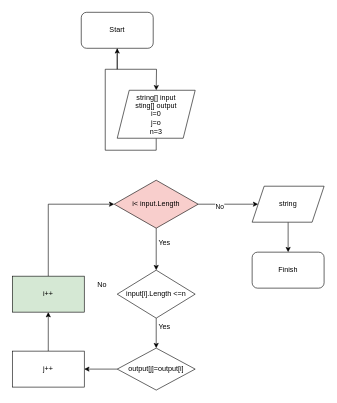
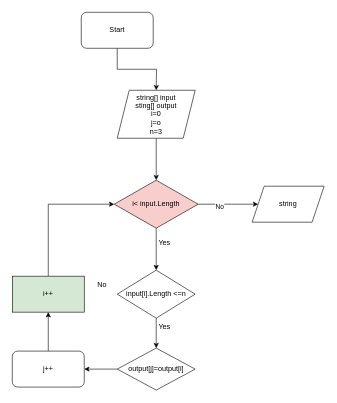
edge "string[] input sting[] output i=0 j=o n=3" -> "Start": now "string[] input sting[] output i=0 j=o n=3" -> "i< input.Length"
edge "string" -> "Finish": removed
node "Finish": removed
node "j++": shape rectangle -> rounded rectangle
